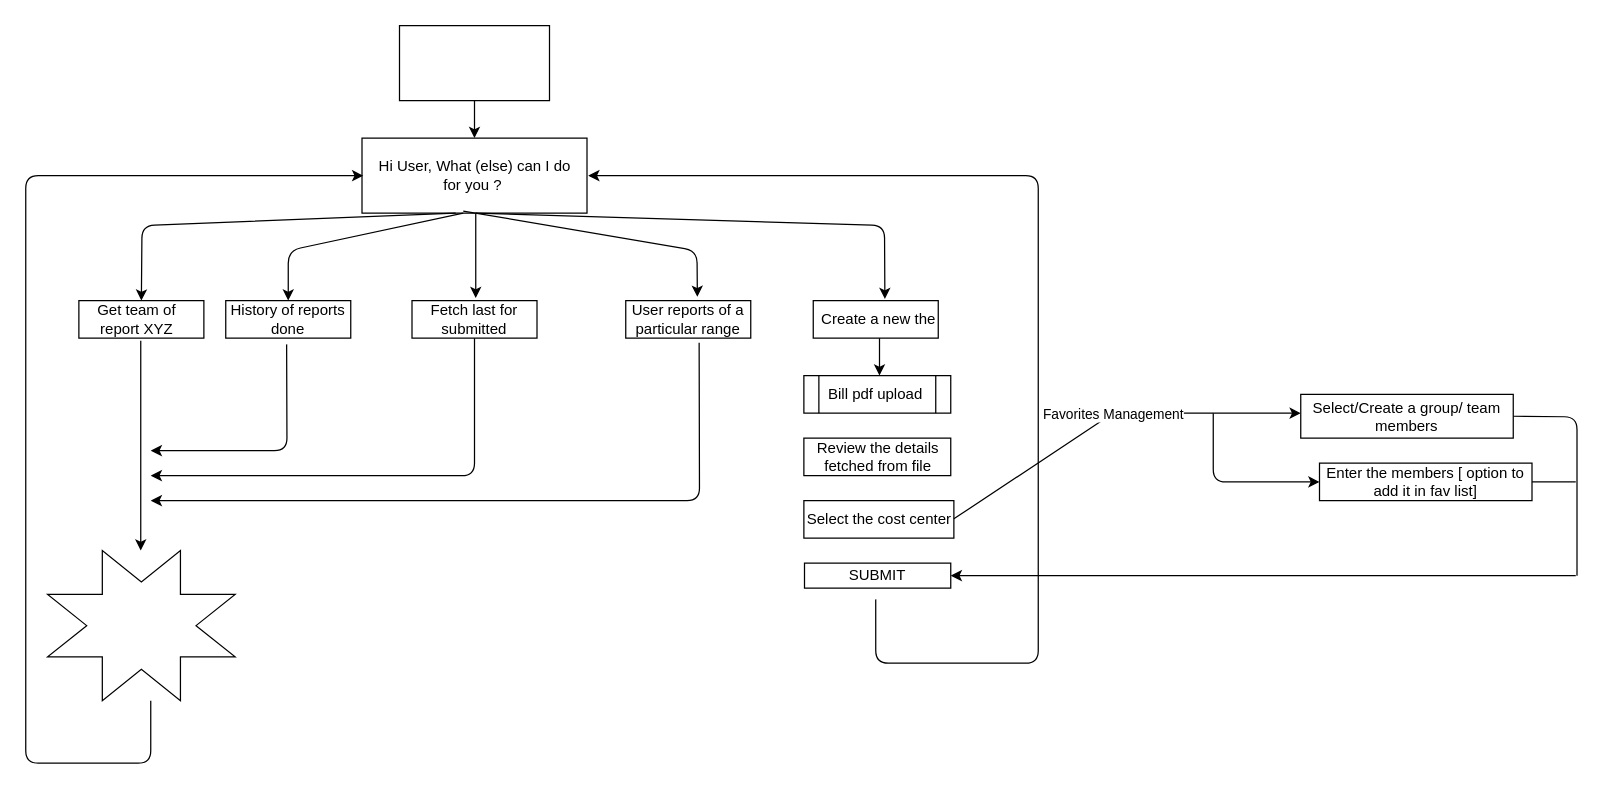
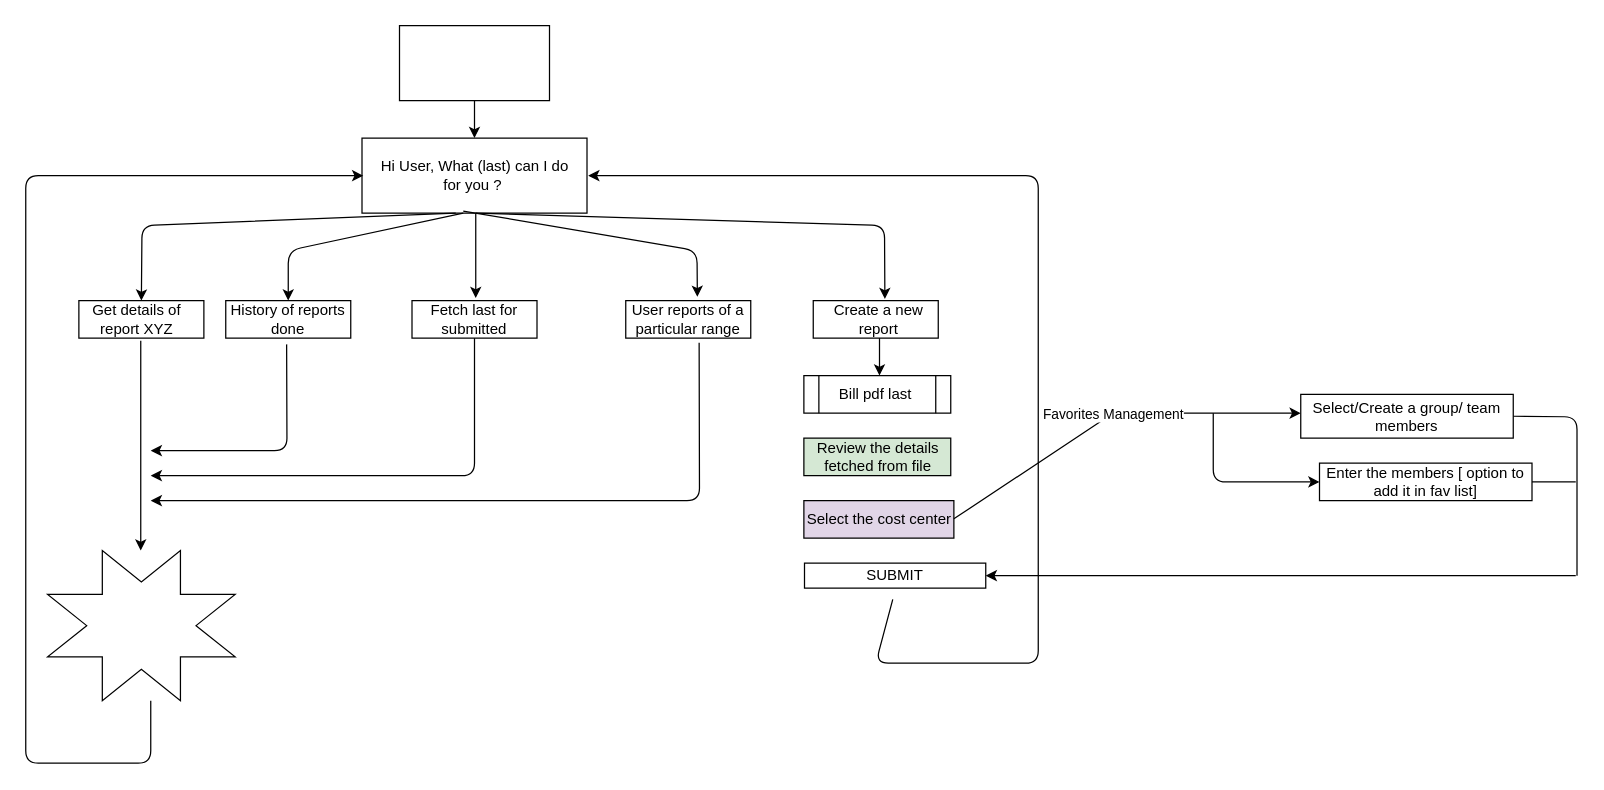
node "Hi User, What (else) can I do for you ?": label "Hi User, What (else) can I do for you ?" -> "Hi User, What (last) can I do for you ?"
node "Get team of report XYZ": label "Get team of report XYZ" -> "Get details of report XYZ"
node "Create a new the": label "Create a new the" -> "Create a new report"
node "Bill pdf upload": label "Bill pdf upload" -> "Bill pdf last"
node "Review the details fetched from file": fillcolor #ffffff -> #d5e8d4
node "Select the cost center": fillcolor #ffffff -> #e1d5e7
node "SUBMIT": size 146x25 -> 181x25
